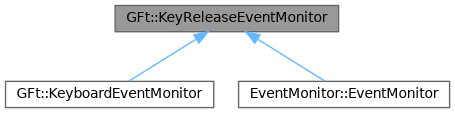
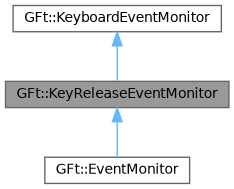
edge "GFt::KeyboardEventMonitor" -> "GFt::KeyReleaseEventMonitor": reversed
node "EventMonitor::EventMonitor": label "EventMonitor::EventMonitor" -> "GFt::EventMonitor"
